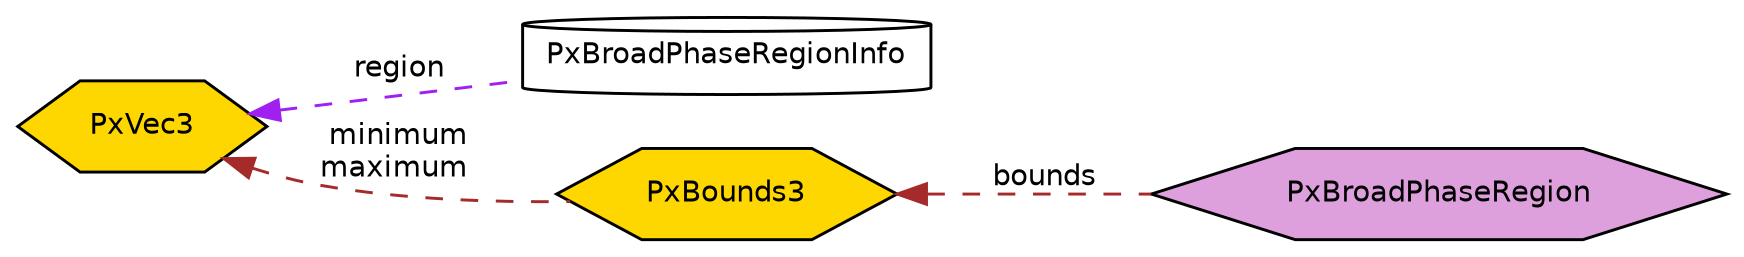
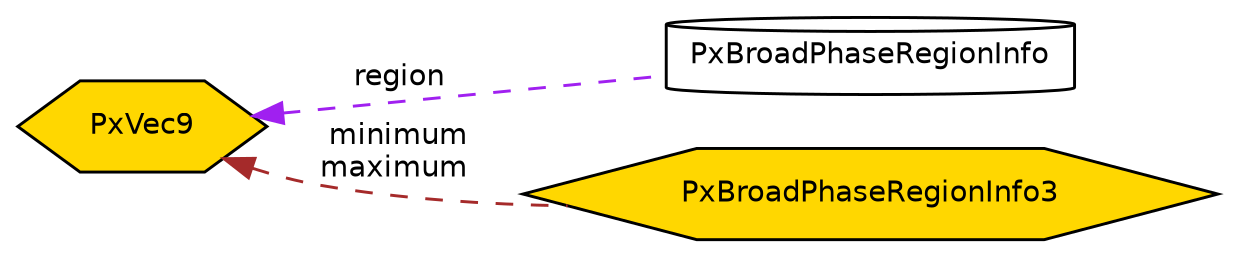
node "PxVec3": label "PxVec3" -> "PxVec9"
node "PxBounds3": label "PxBounds3" -> "PxBroadPhaseRegionInfo3"
node "PxBroadPhaseRegion": removed
